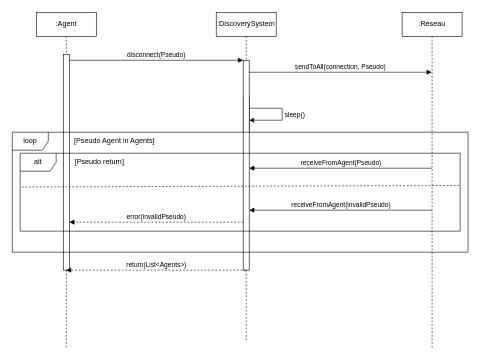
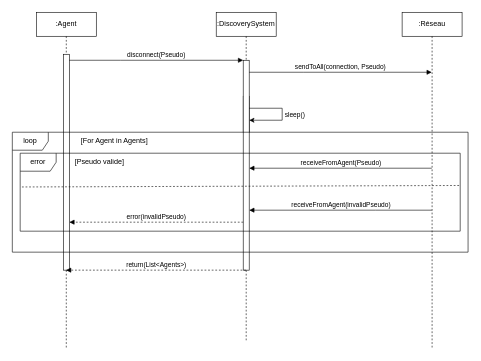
node "[Pseudo Agent in Agents]": label "[Pseudo Agent in Agents]" -> "[For Agent in Agents]"
node "alt": label "alt" -> "error"
node "[Pseudo return]": label "[Pseudo return]" -> "[Pseudo valide]"
